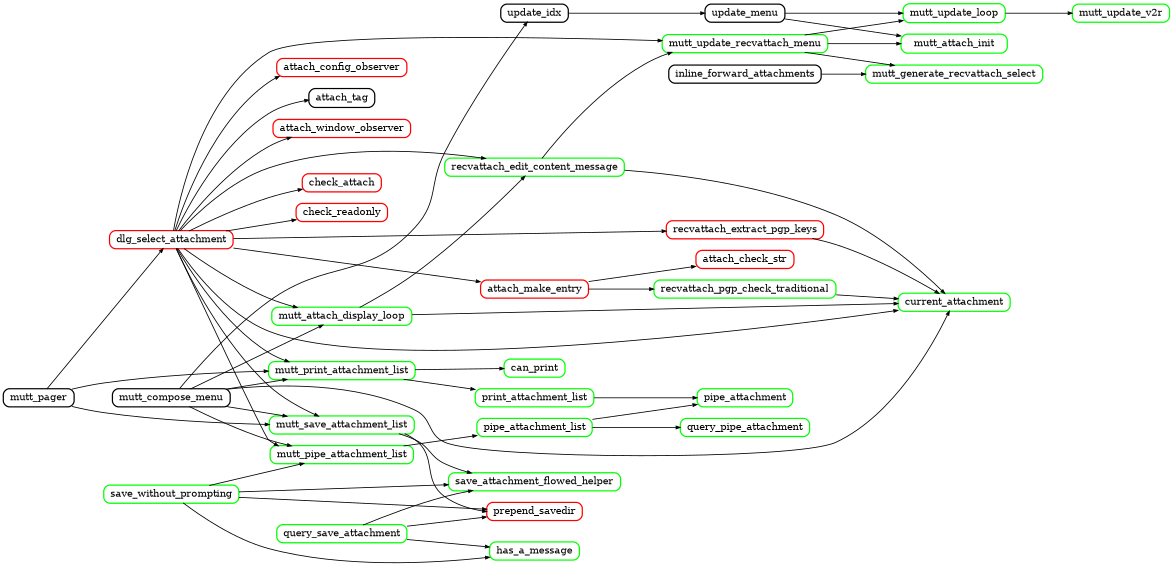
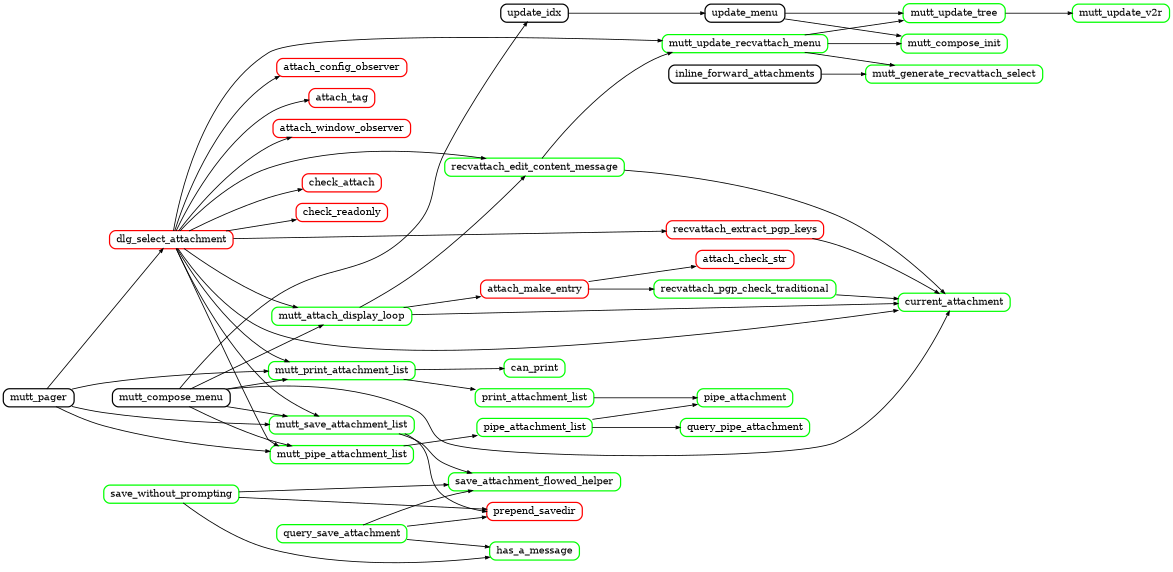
node "mutt_update_loop": label "mutt_update_loop" -> "mutt_update_tree"
node "mutt_attach_init": label "mutt_attach_init" -> "mutt_compose_init"
node "attach_tag": color #000000 -> #ff0000
edge "dlg_select_attachment" -> "attach_make_entry": now "mutt_attach_display_loop" -> "attach_make_entry"
edge "save_without_prompting" -> "mutt_pipe_attachment_list": now "mutt_pager" -> "mutt_pipe_attachment_list"
